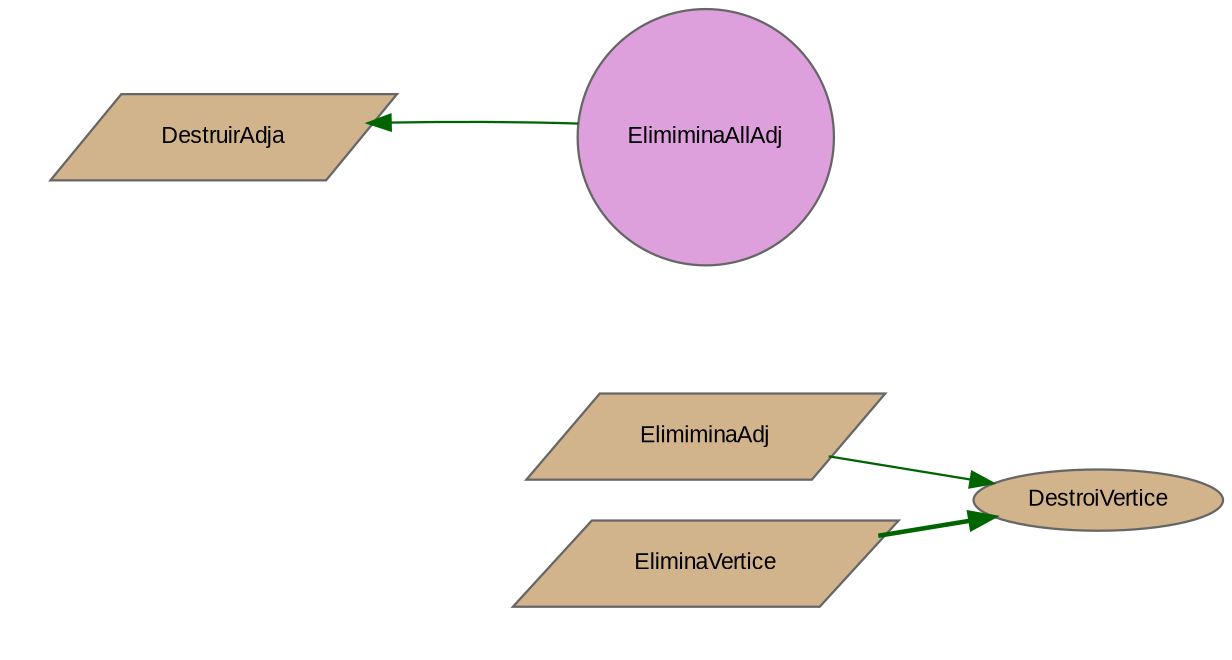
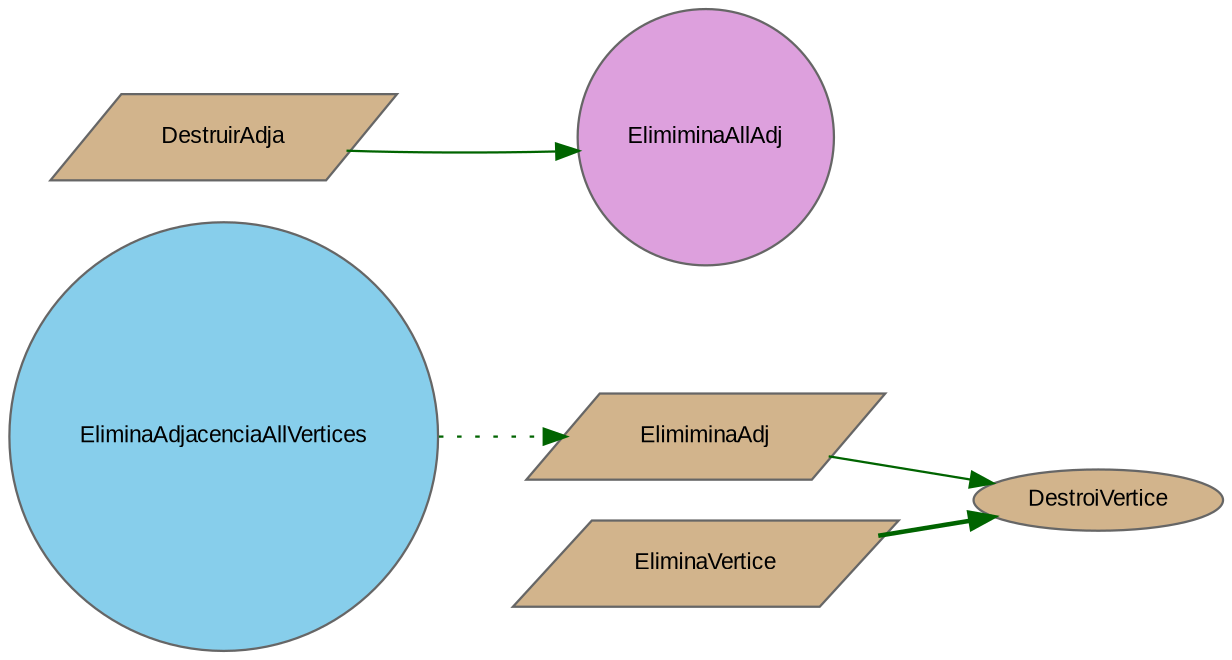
edge "ElimiminaAllAdj" -> "DestruirAdja": reversed
node "EliminaAdjacenciaAllVertices": added
